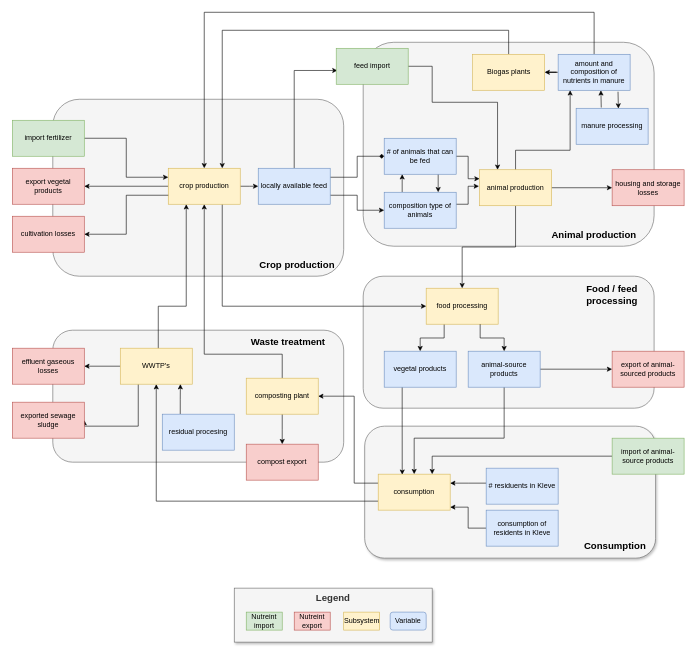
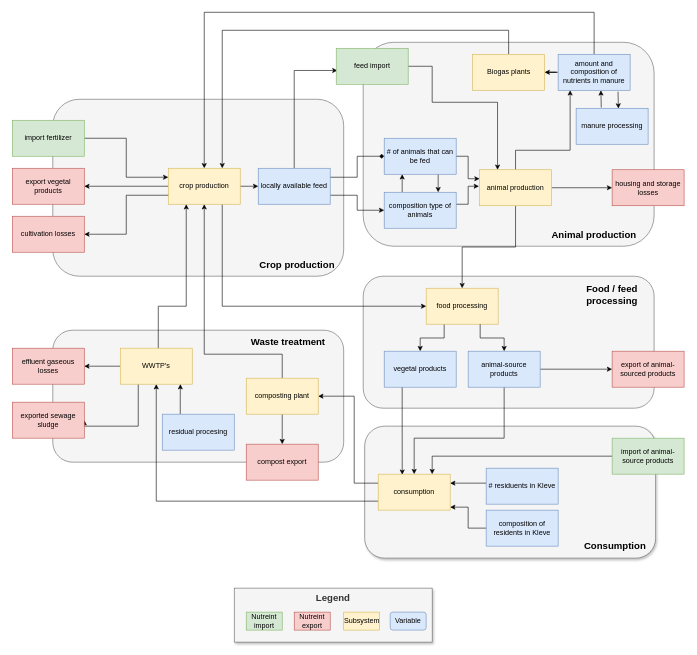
node "consumption of residents in Kleve": label "consumption of residents in Kleve" -> "composition of residents in Kleve"
